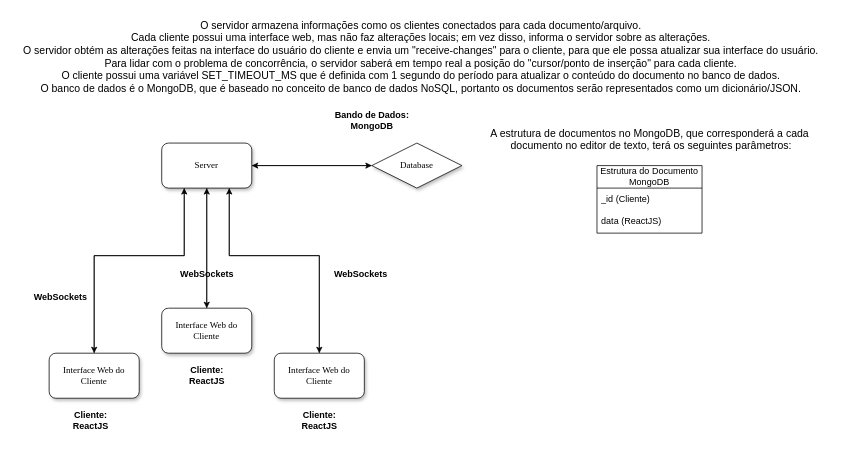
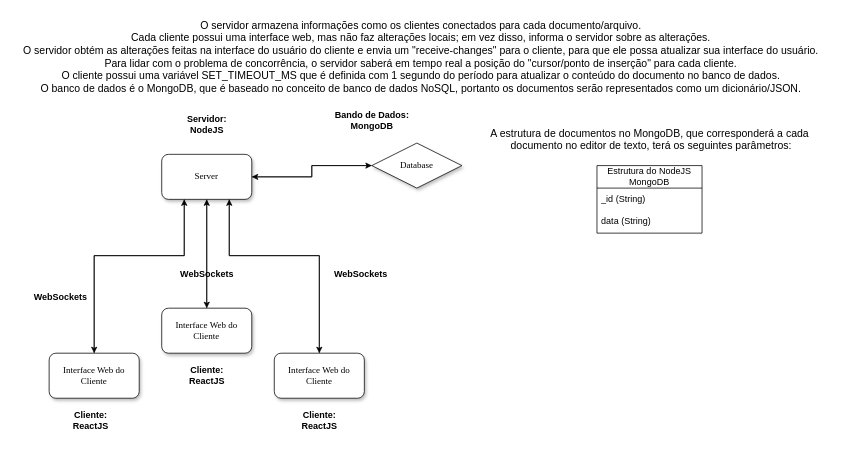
node "Servidor: NodeJS": added
node "Server": moved (207, 165) -> (207, 177)
node "Estrutura do Documento MongoDB": label "Estrutura do Documento MongoDB" -> "Estrutura do NodeJS MongoDB"
node "_id (Cliente)": label "_id (Cliente)" -> "_id (String)"
node "data (ReactJS)": label "data (ReactJS)" -> "data (String)"
